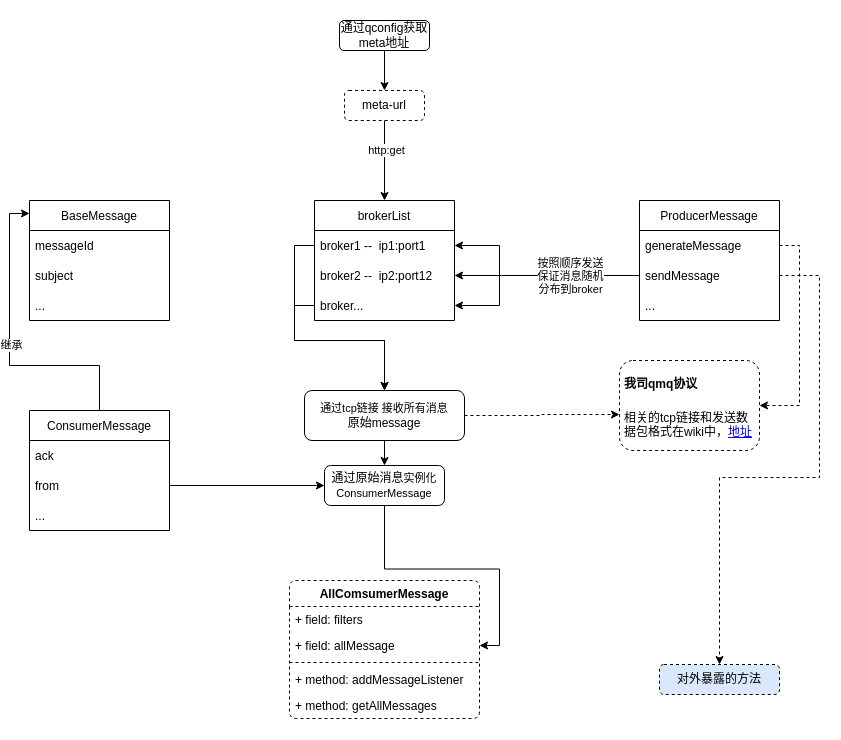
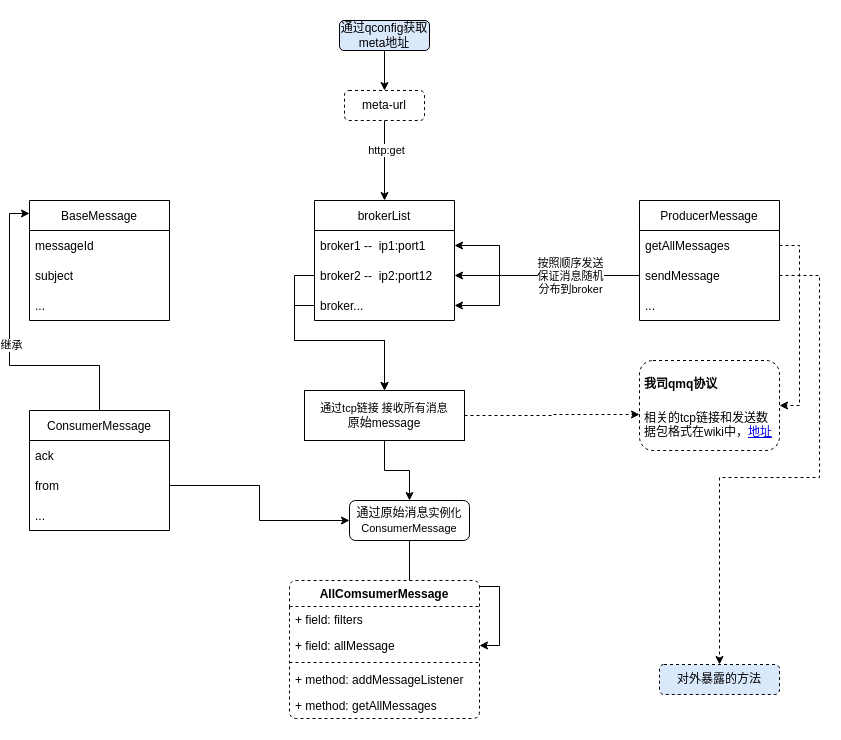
node "通过qconfig获取meta地址": fillcolor #ffffff -> #dae8fc
node "generateMessage": label "generateMessage" -> "getAllMessages"
edge "broker1 -- ip1:port1" -> "通过tcp链接 接收所有消息 原始message": removed
edge "broker2 -- ip2:port12" -> "通过tcp链接 接收所有消息 原始message": added
node "我司qmq协议相关的tcp链接和发送数据包格式在wiki中，地址": moved (690, 406) -> (710, 406)
node "通过tcp链接 接收所有消息 原始message": shape rounded rectangle -> rectangle
node "通过原始消息实例化 ConsumerMessage": moved (385, 486) -> (410, 521)
